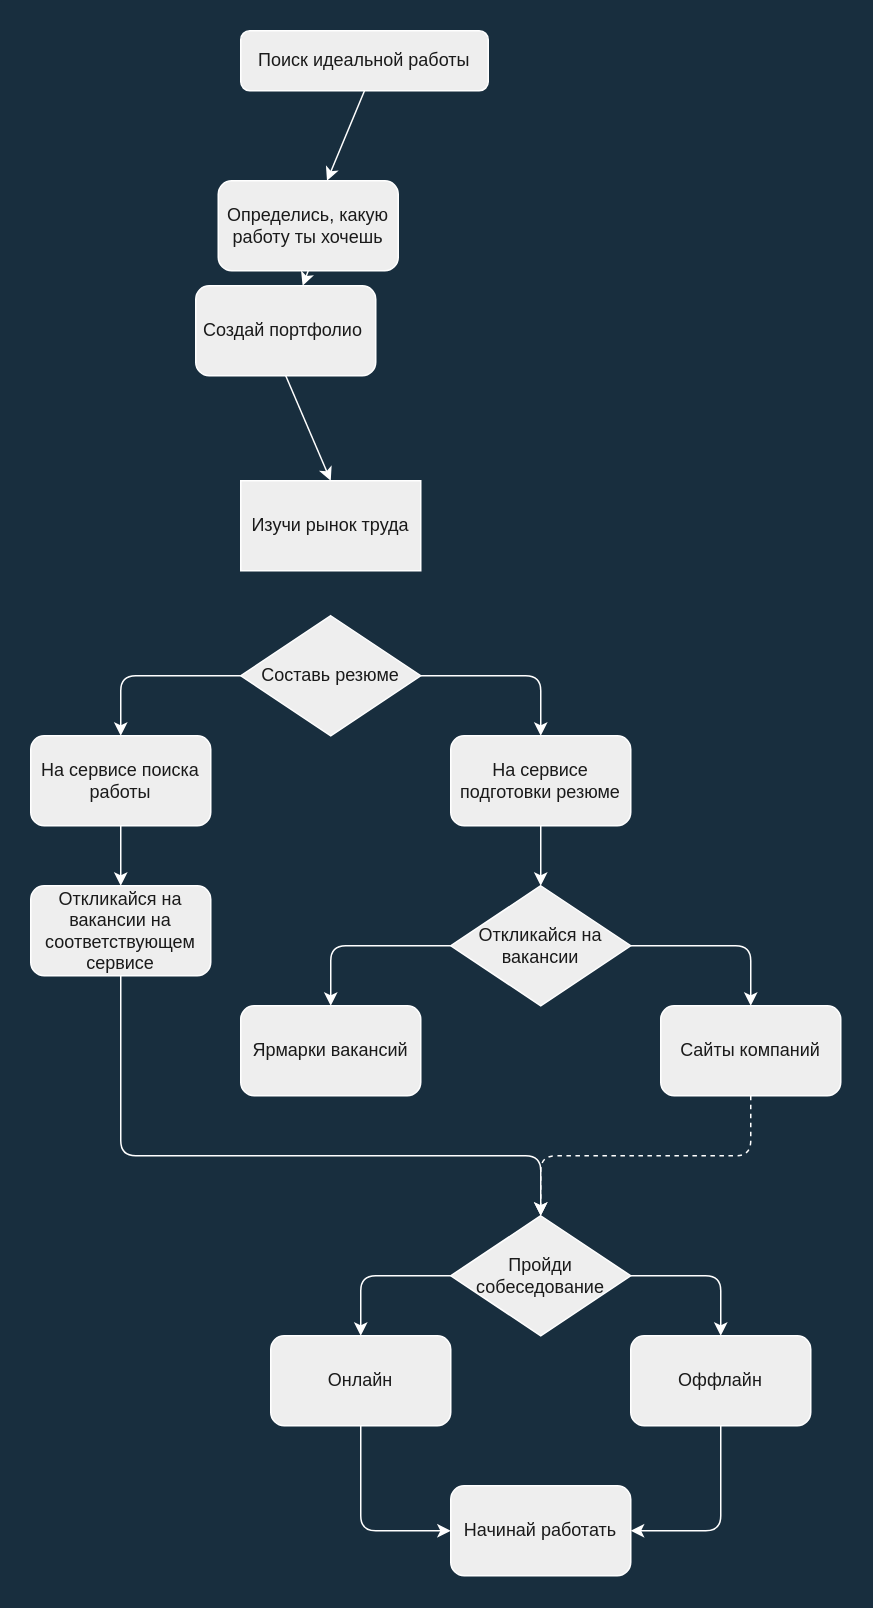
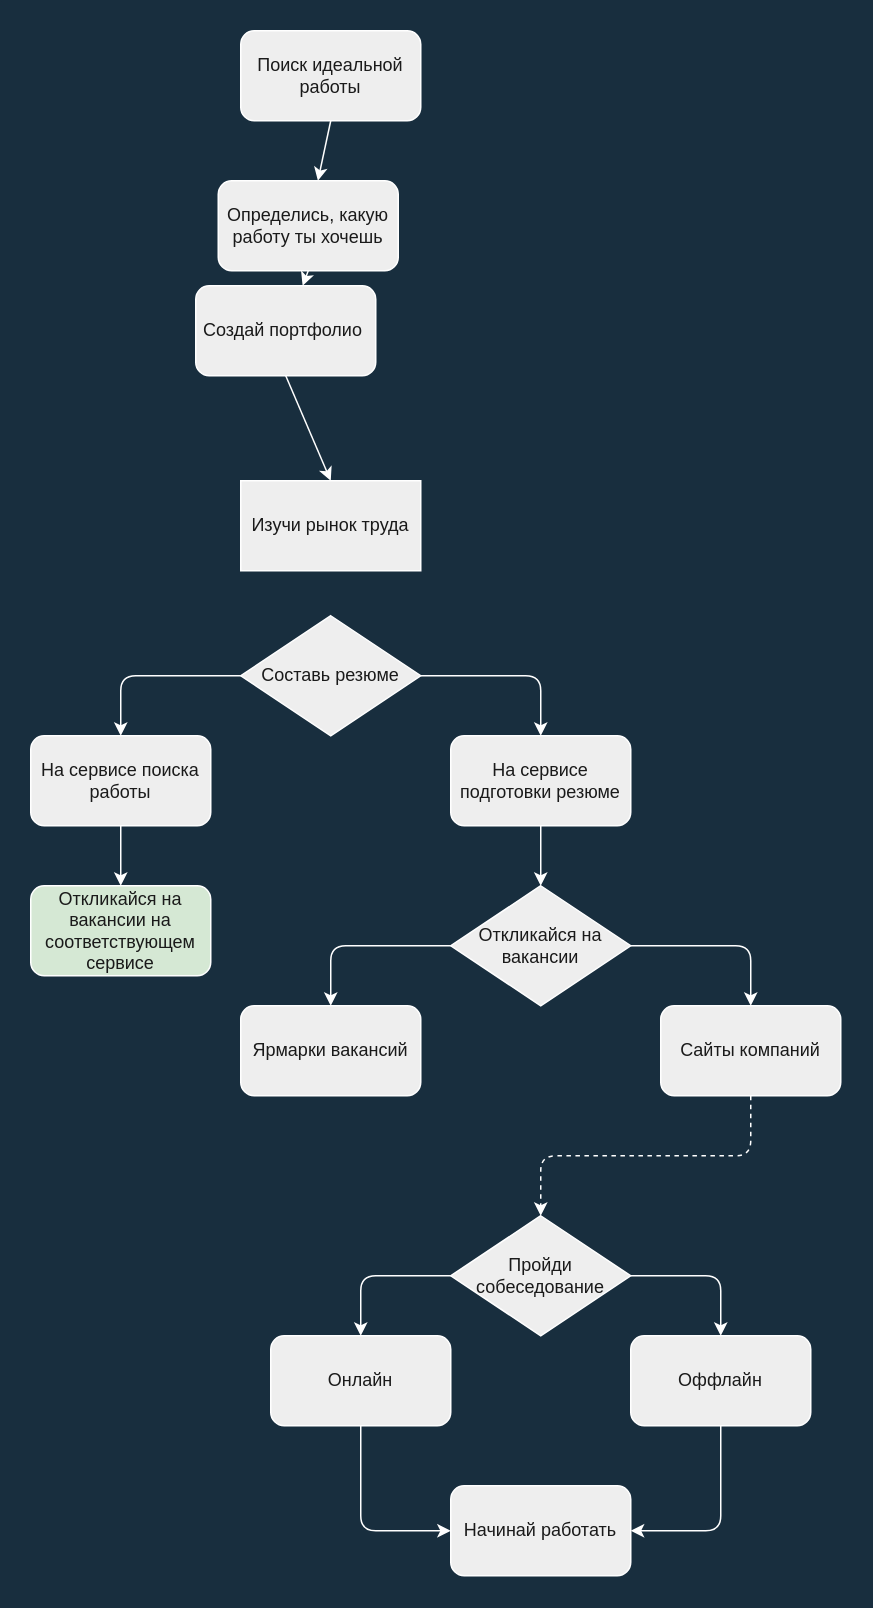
node "Поиск идеальной работы": size 248x60 -> 180x90
node "Откликайся на вакансии на соответствующем сервисе": fillcolor #eeeeee -> #d5e8d4
edge "Откликайся на вакансии на соответствующем сервисе" -> "Пройди собеседование": removed
